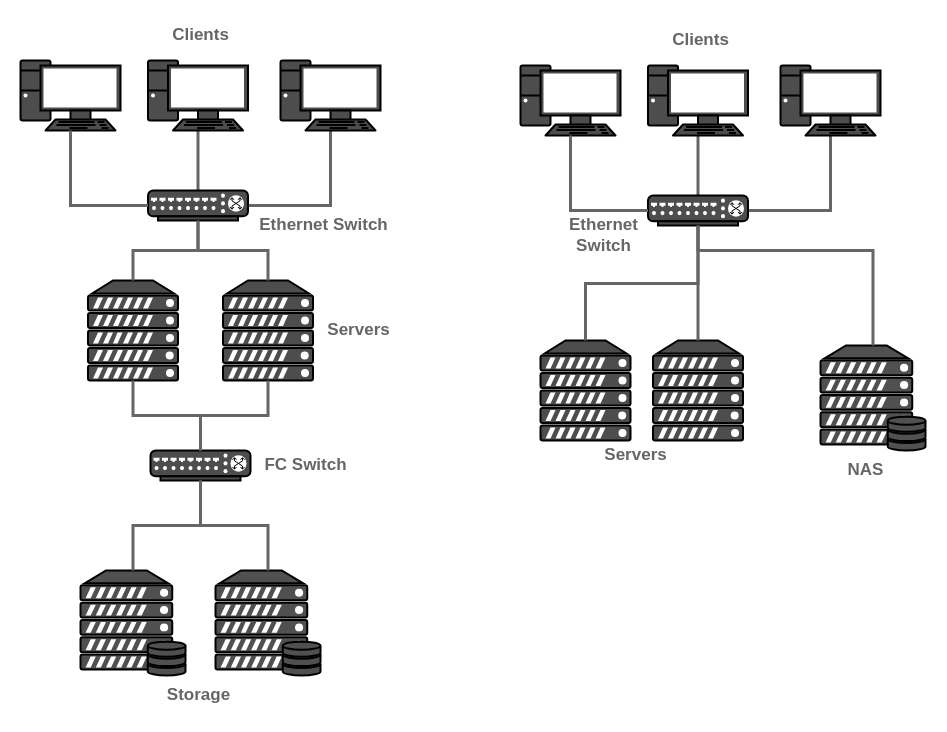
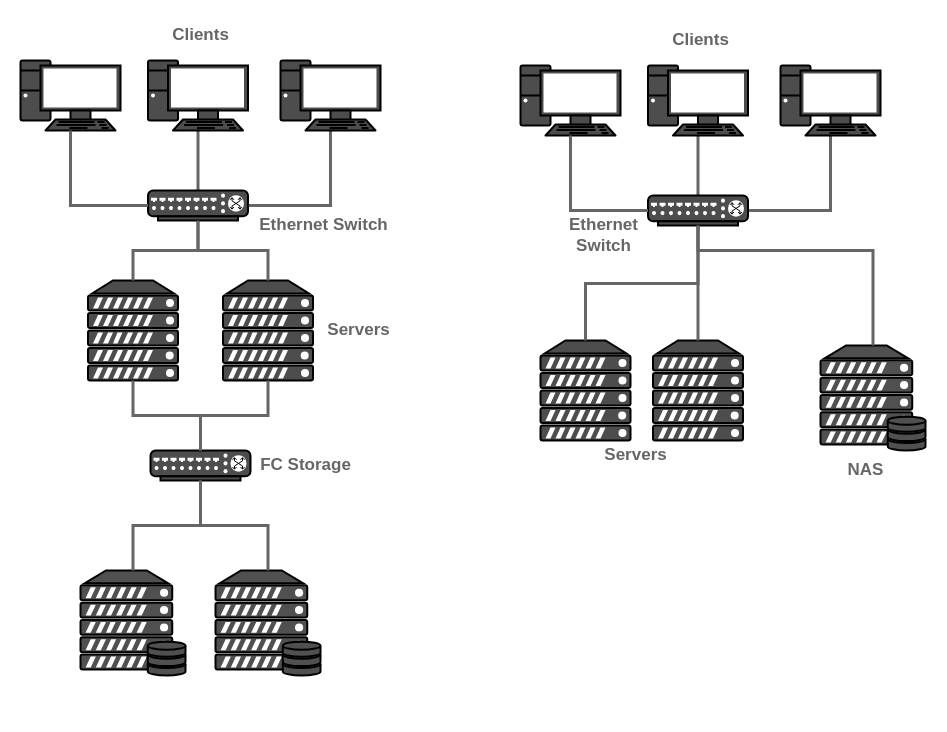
node "FC Switch": label "FC Switch" -> "FC Storage"
node "Storage": removed
